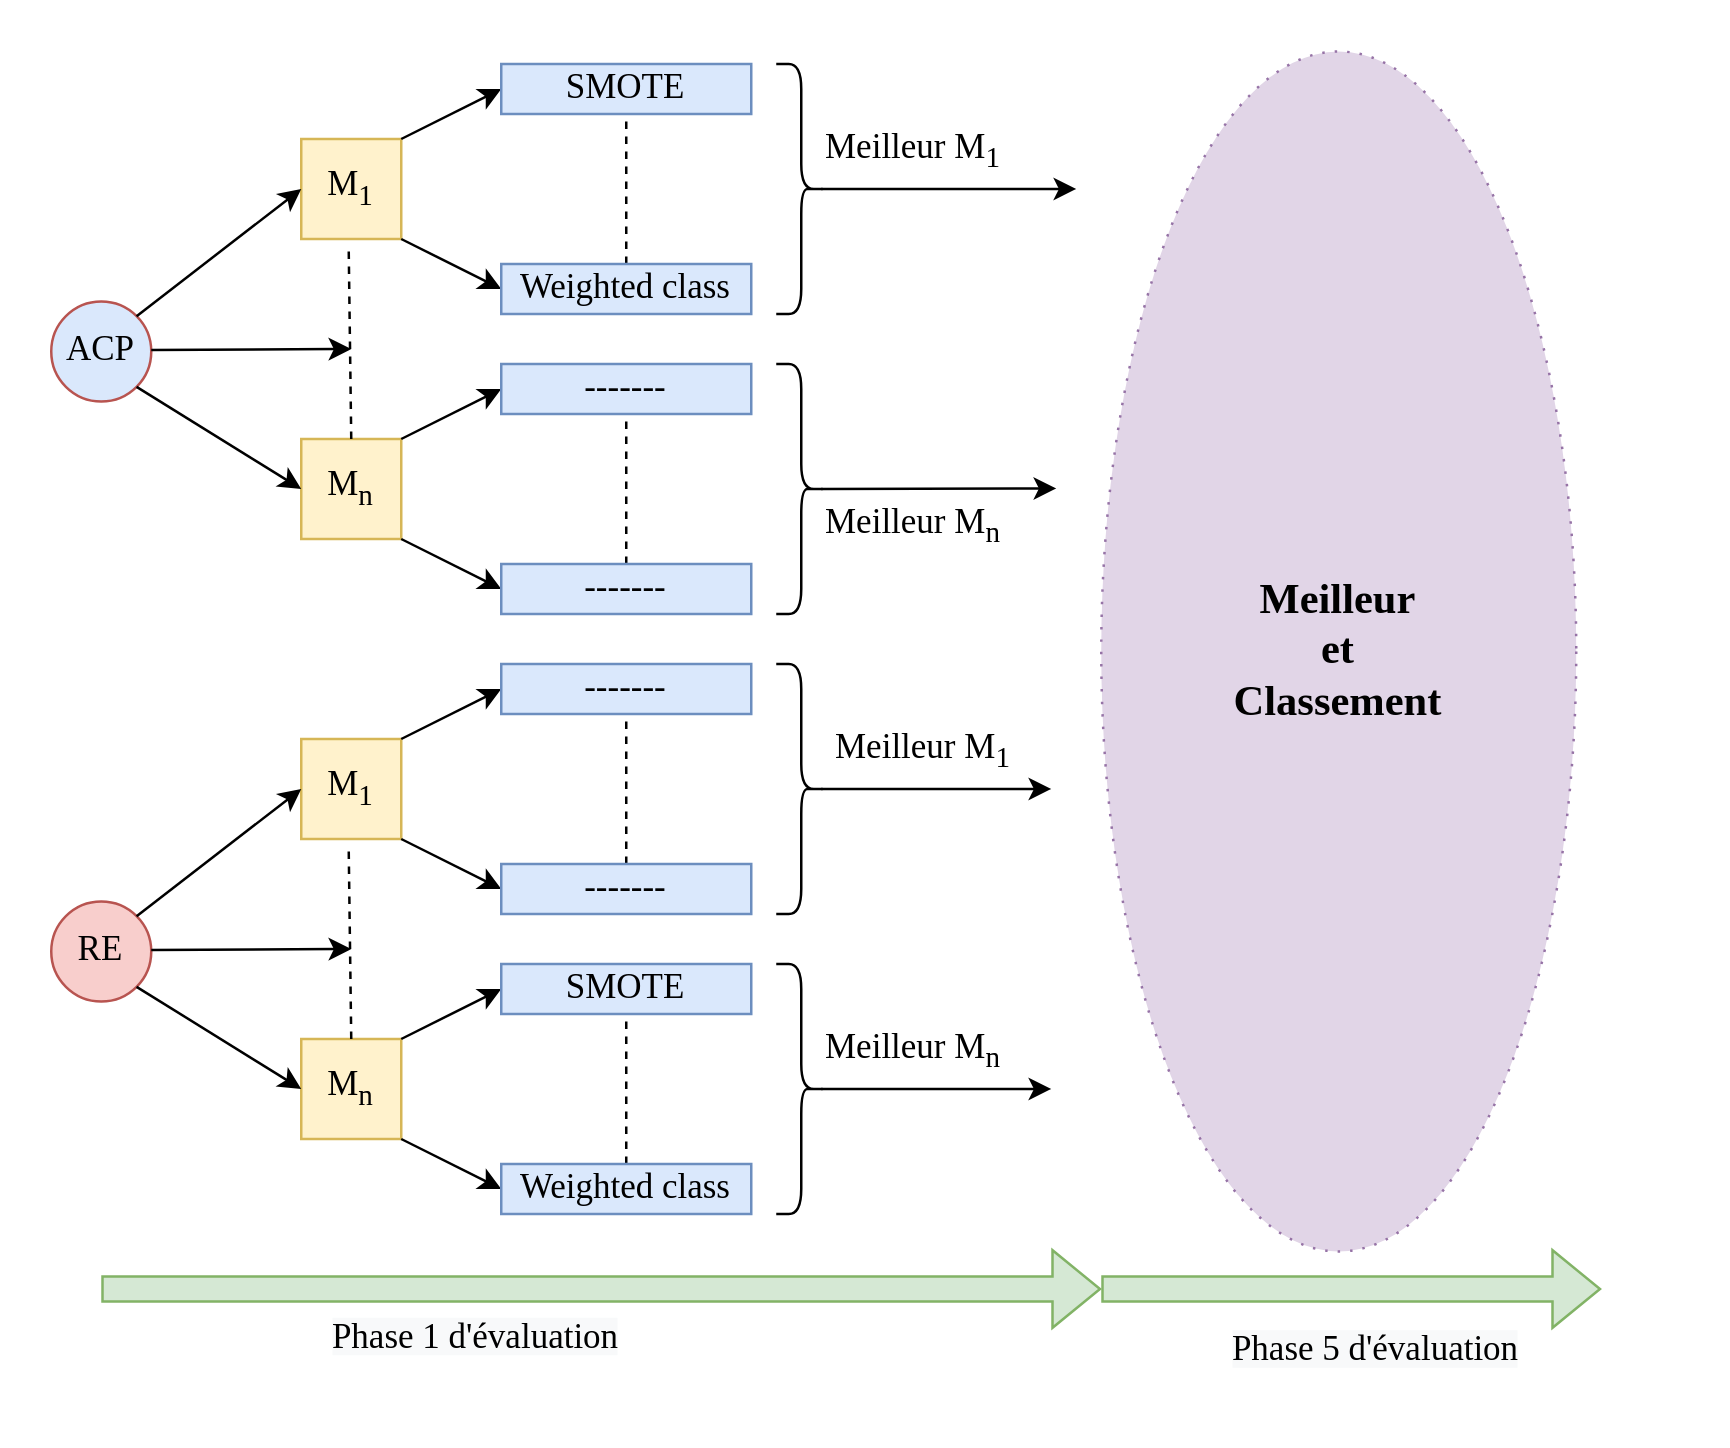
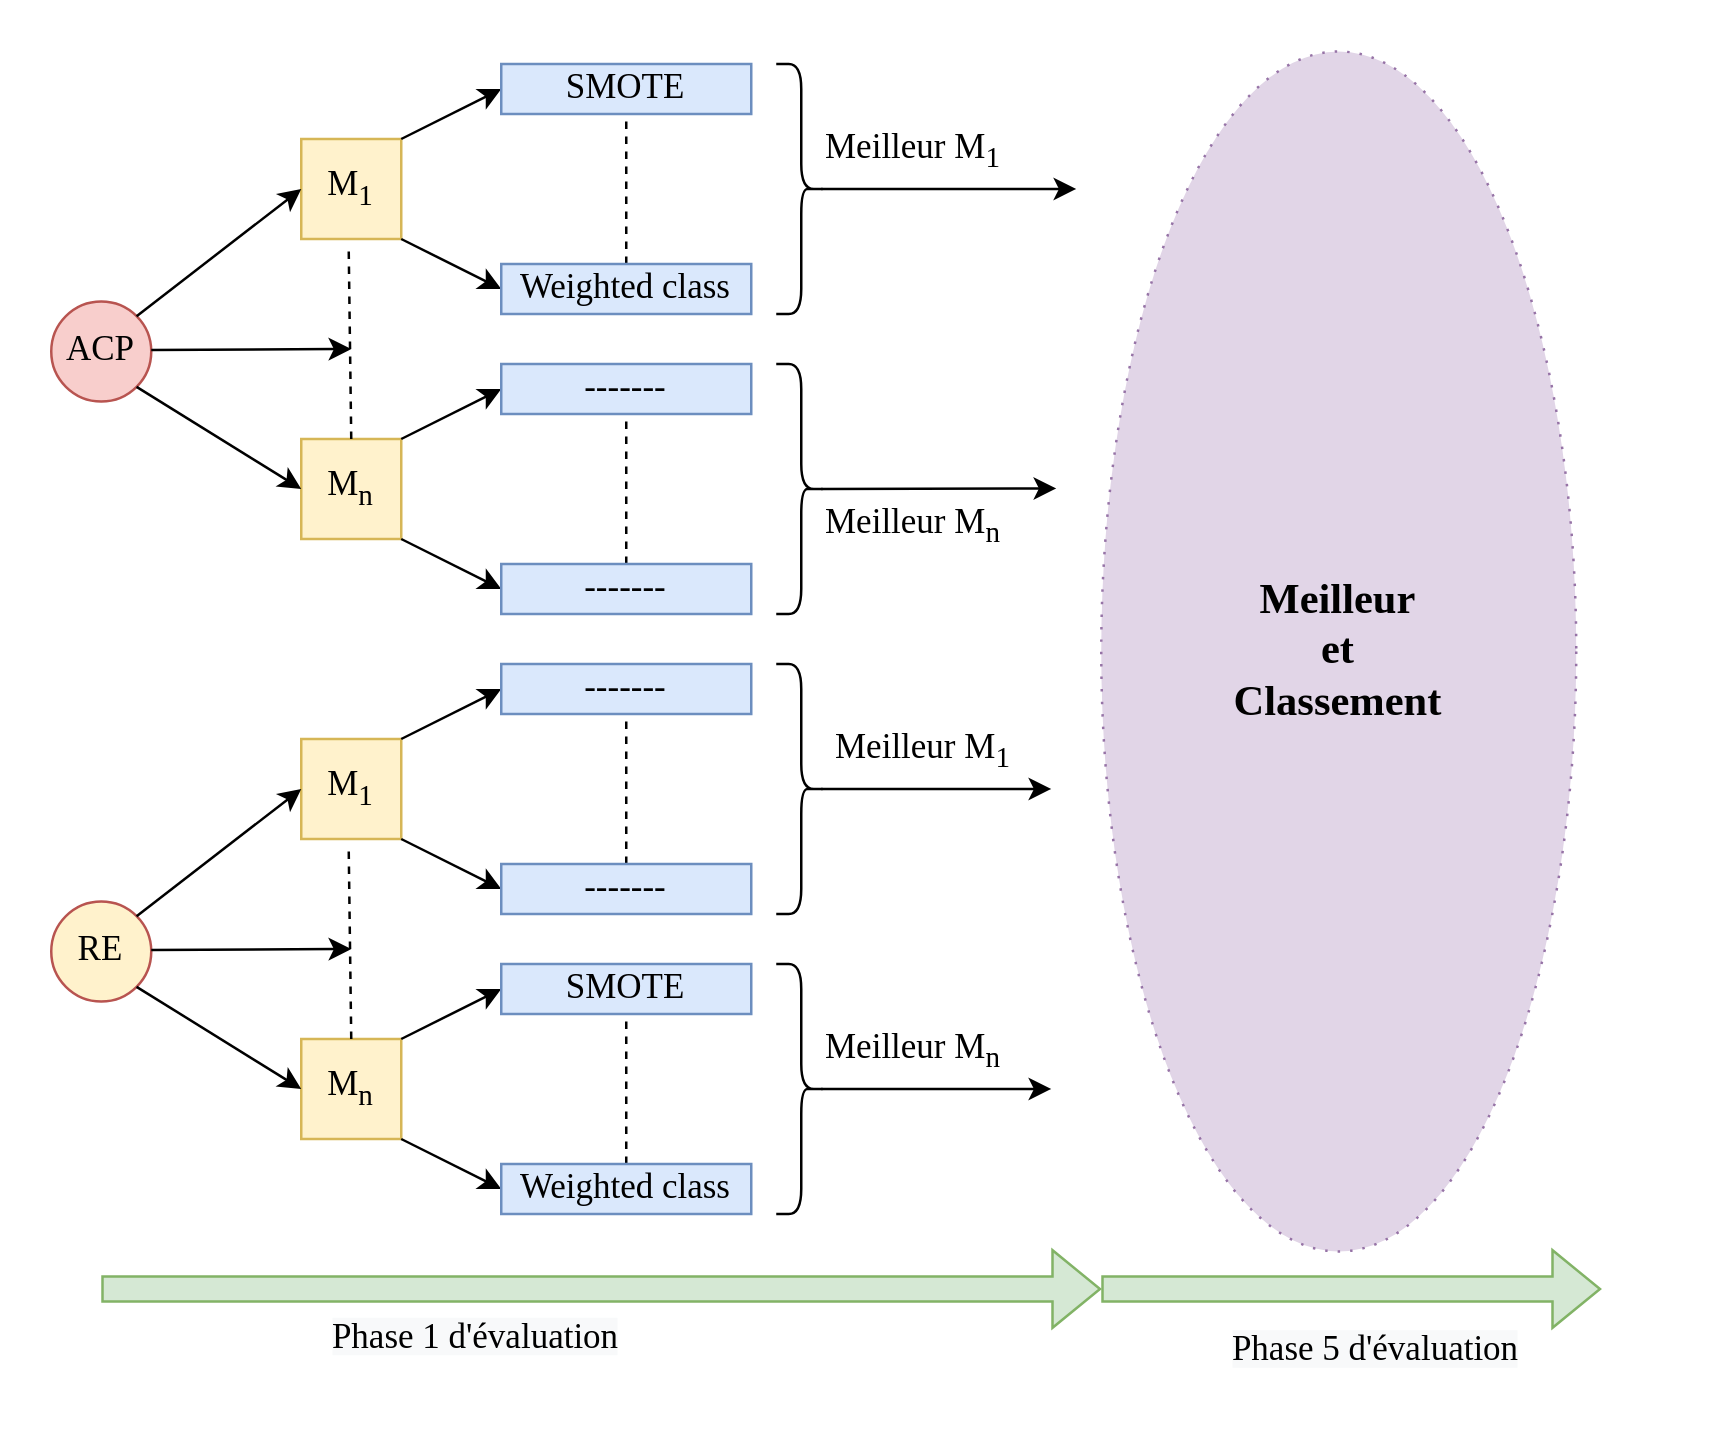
node "ACP": fillcolor #dae8fc -> #f8cecc
node "RE": fillcolor #f8cecc -> #fff2cc
